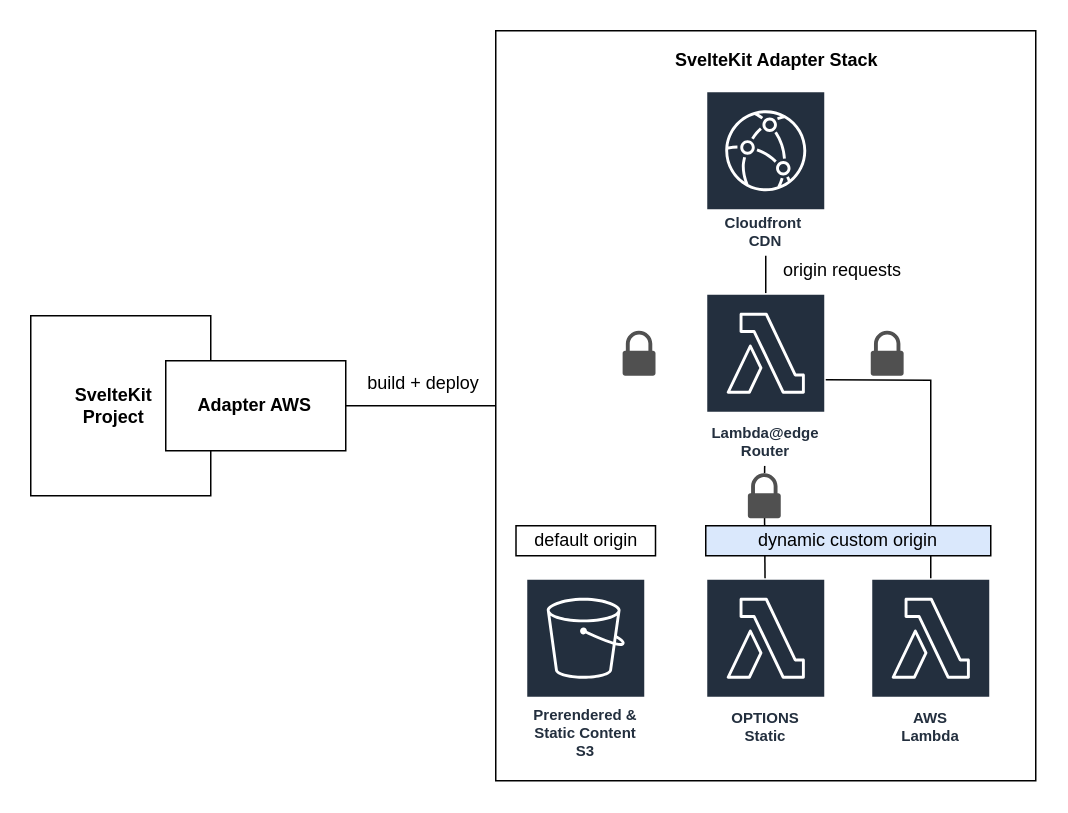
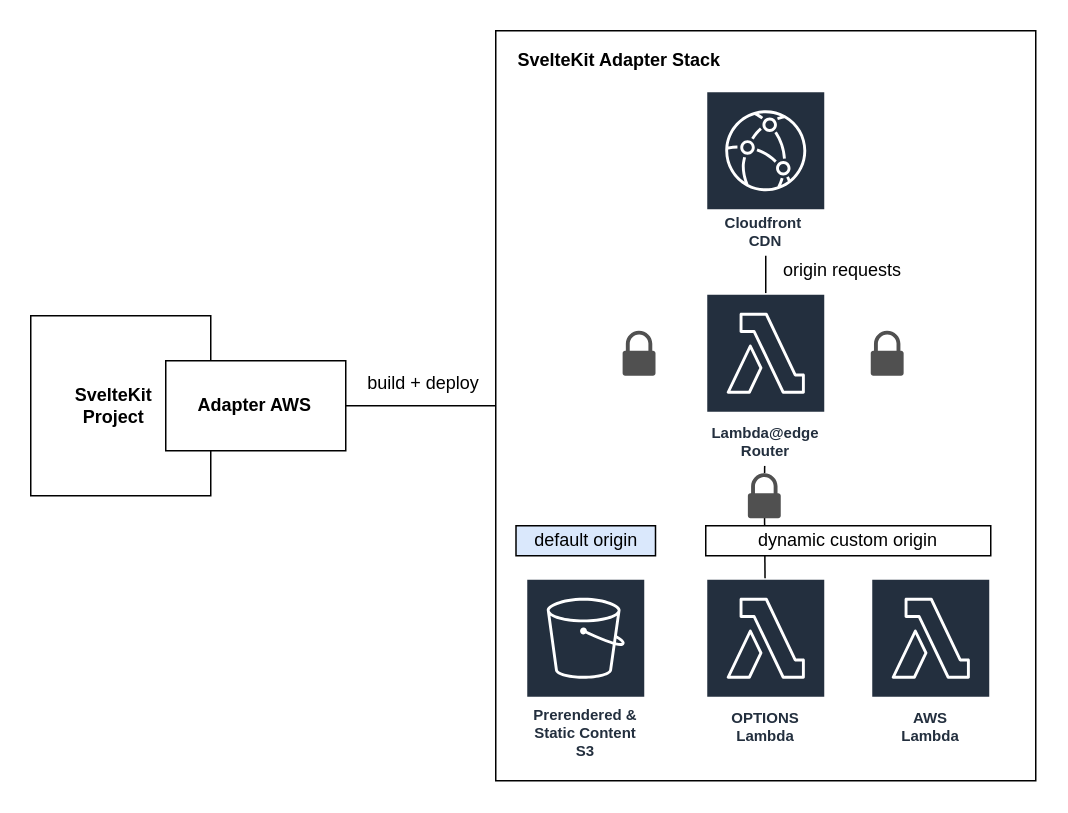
node "SvelteKit Adapter Stack": moved (776, 61) -> (619, 61)
edge "Lambda@edge Router" -- "AWS Lambda": removed
node "default origin": fillcolor #ffffff -> #dae8fc
node "dynamic custom origin": fillcolor #dae8fc -> #ffffff
node "OPTIONS Static": label "OPTIONS Static" -> "OPTIONS Lambda"
